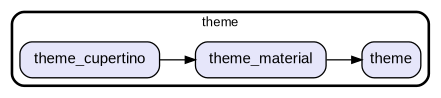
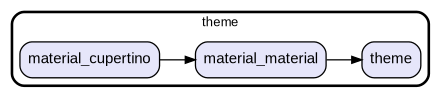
node "theme_cupertino": label "theme_cupertino" -> "material_cupertino"
node "theme_material": label "theme_material" -> "material_material"
